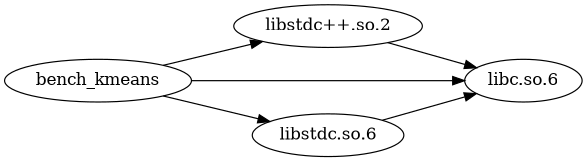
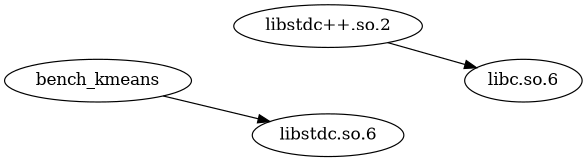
edge "bench_kmeans" -> "libstdc++.so.2": removed
edge "bench_kmeans" -> "libc.so.6": removed
edge "libstdc.so.6" -> "libc.so.6": removed
